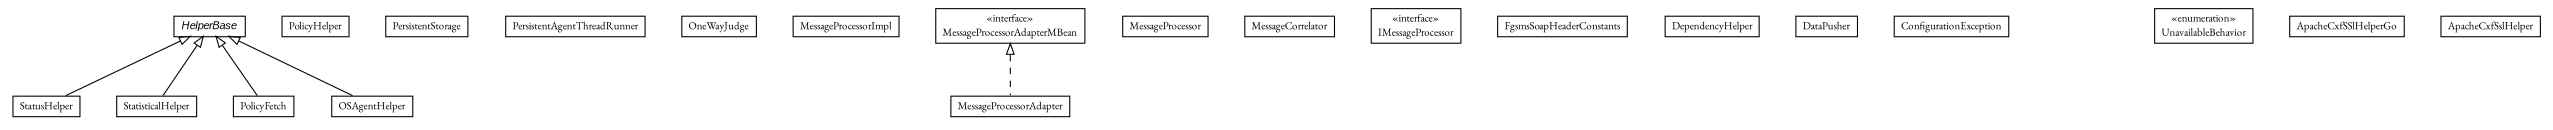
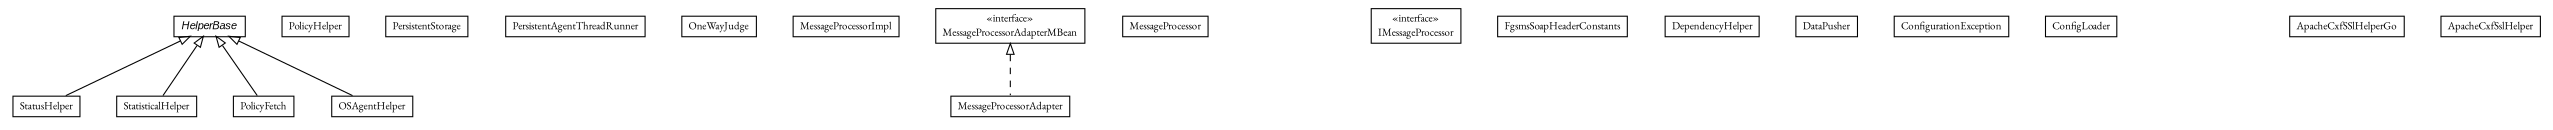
node "MessageCorrelator": removed
node "ConfigLoader": added
node "UnavailableBehavior": removed
